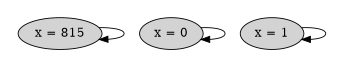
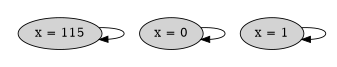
node "x = 815": label "x = 815" -> "x = 115"
